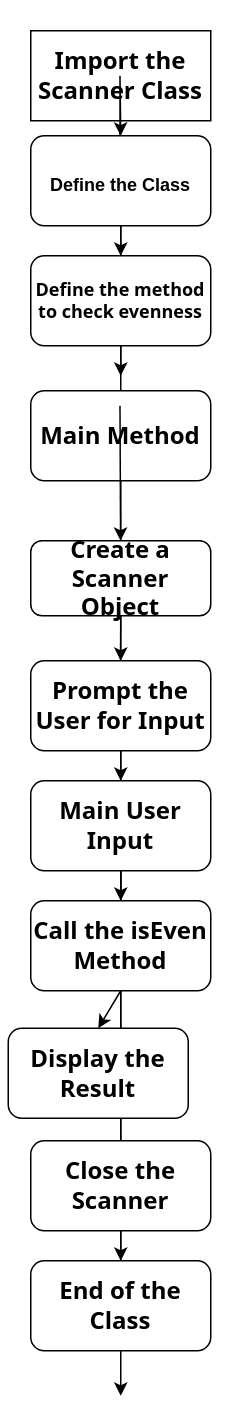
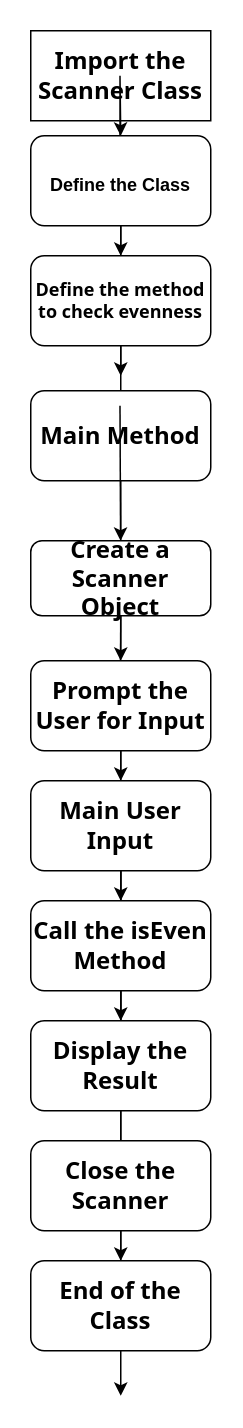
node "Display the Result": moved (98, 1073) -> (121, 1066)
